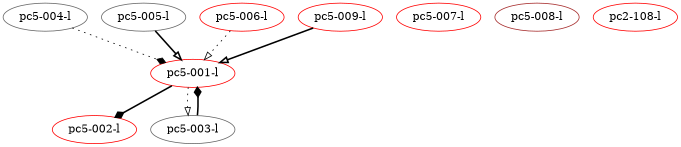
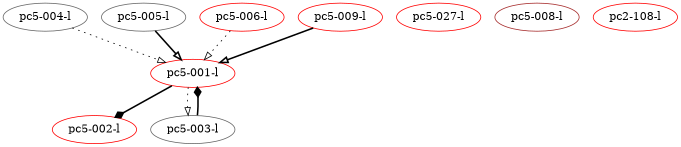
node "pc5-007-l": label "pc5-007-l" -> "pc5-027-l"
edge "pc5-004-l" -> "pc5-001-l": arrowhead diamond -> onormal
